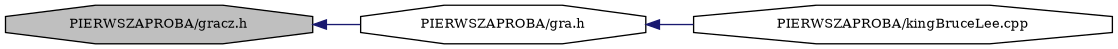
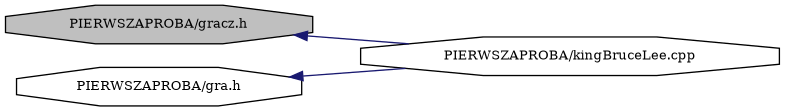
edge "PIERWSZAPROBA/gra.h" -> "PIERWSZAPROBA/gracz.h": now "PIERWSZAPROBA/kingBruceLee.cpp" -> "PIERWSZAPROBA/gracz.h"
